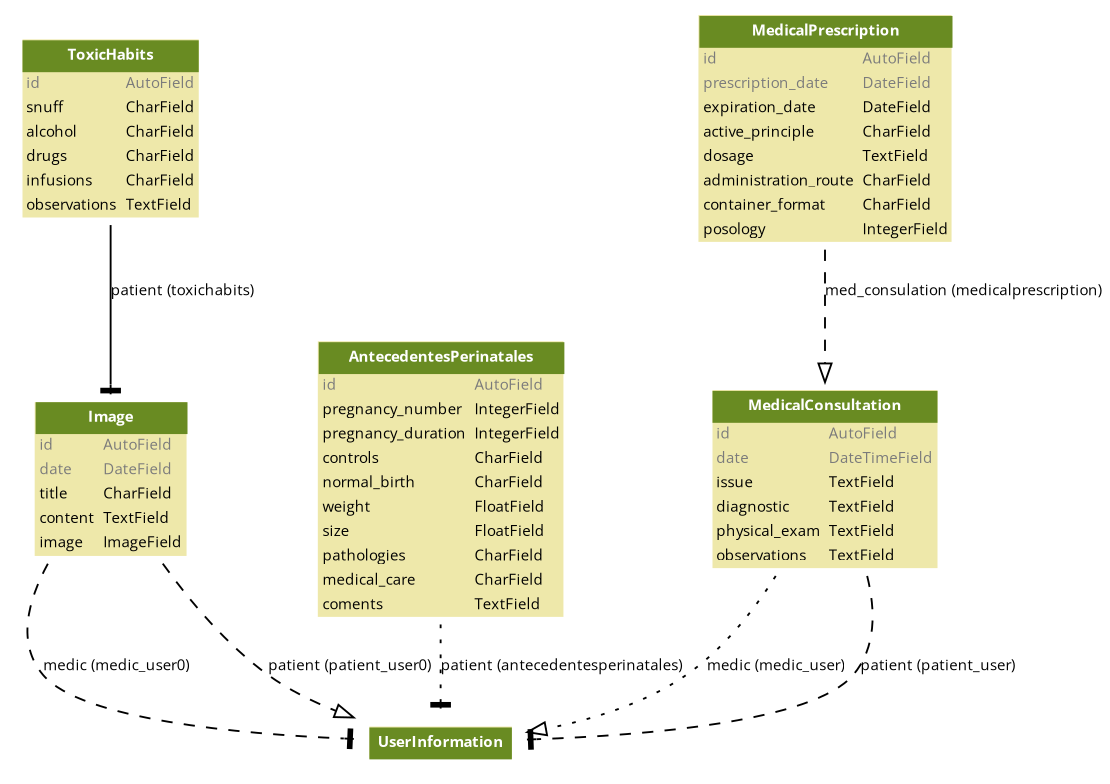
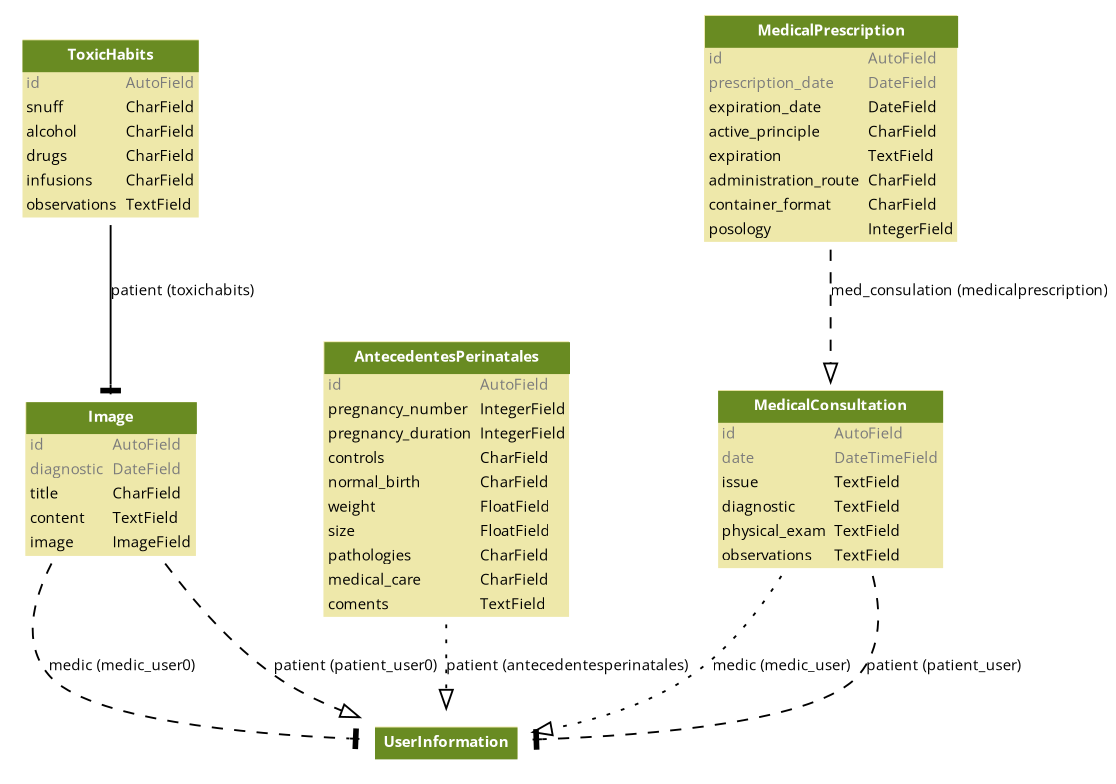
node "MedicalPrescription": text "dosage" -> "expiration"
node "Image": text "date" -> "diagnostic"
edge "AntecedentesPerinatales" -> "UserInformation": arrowhead tee -> onormal
